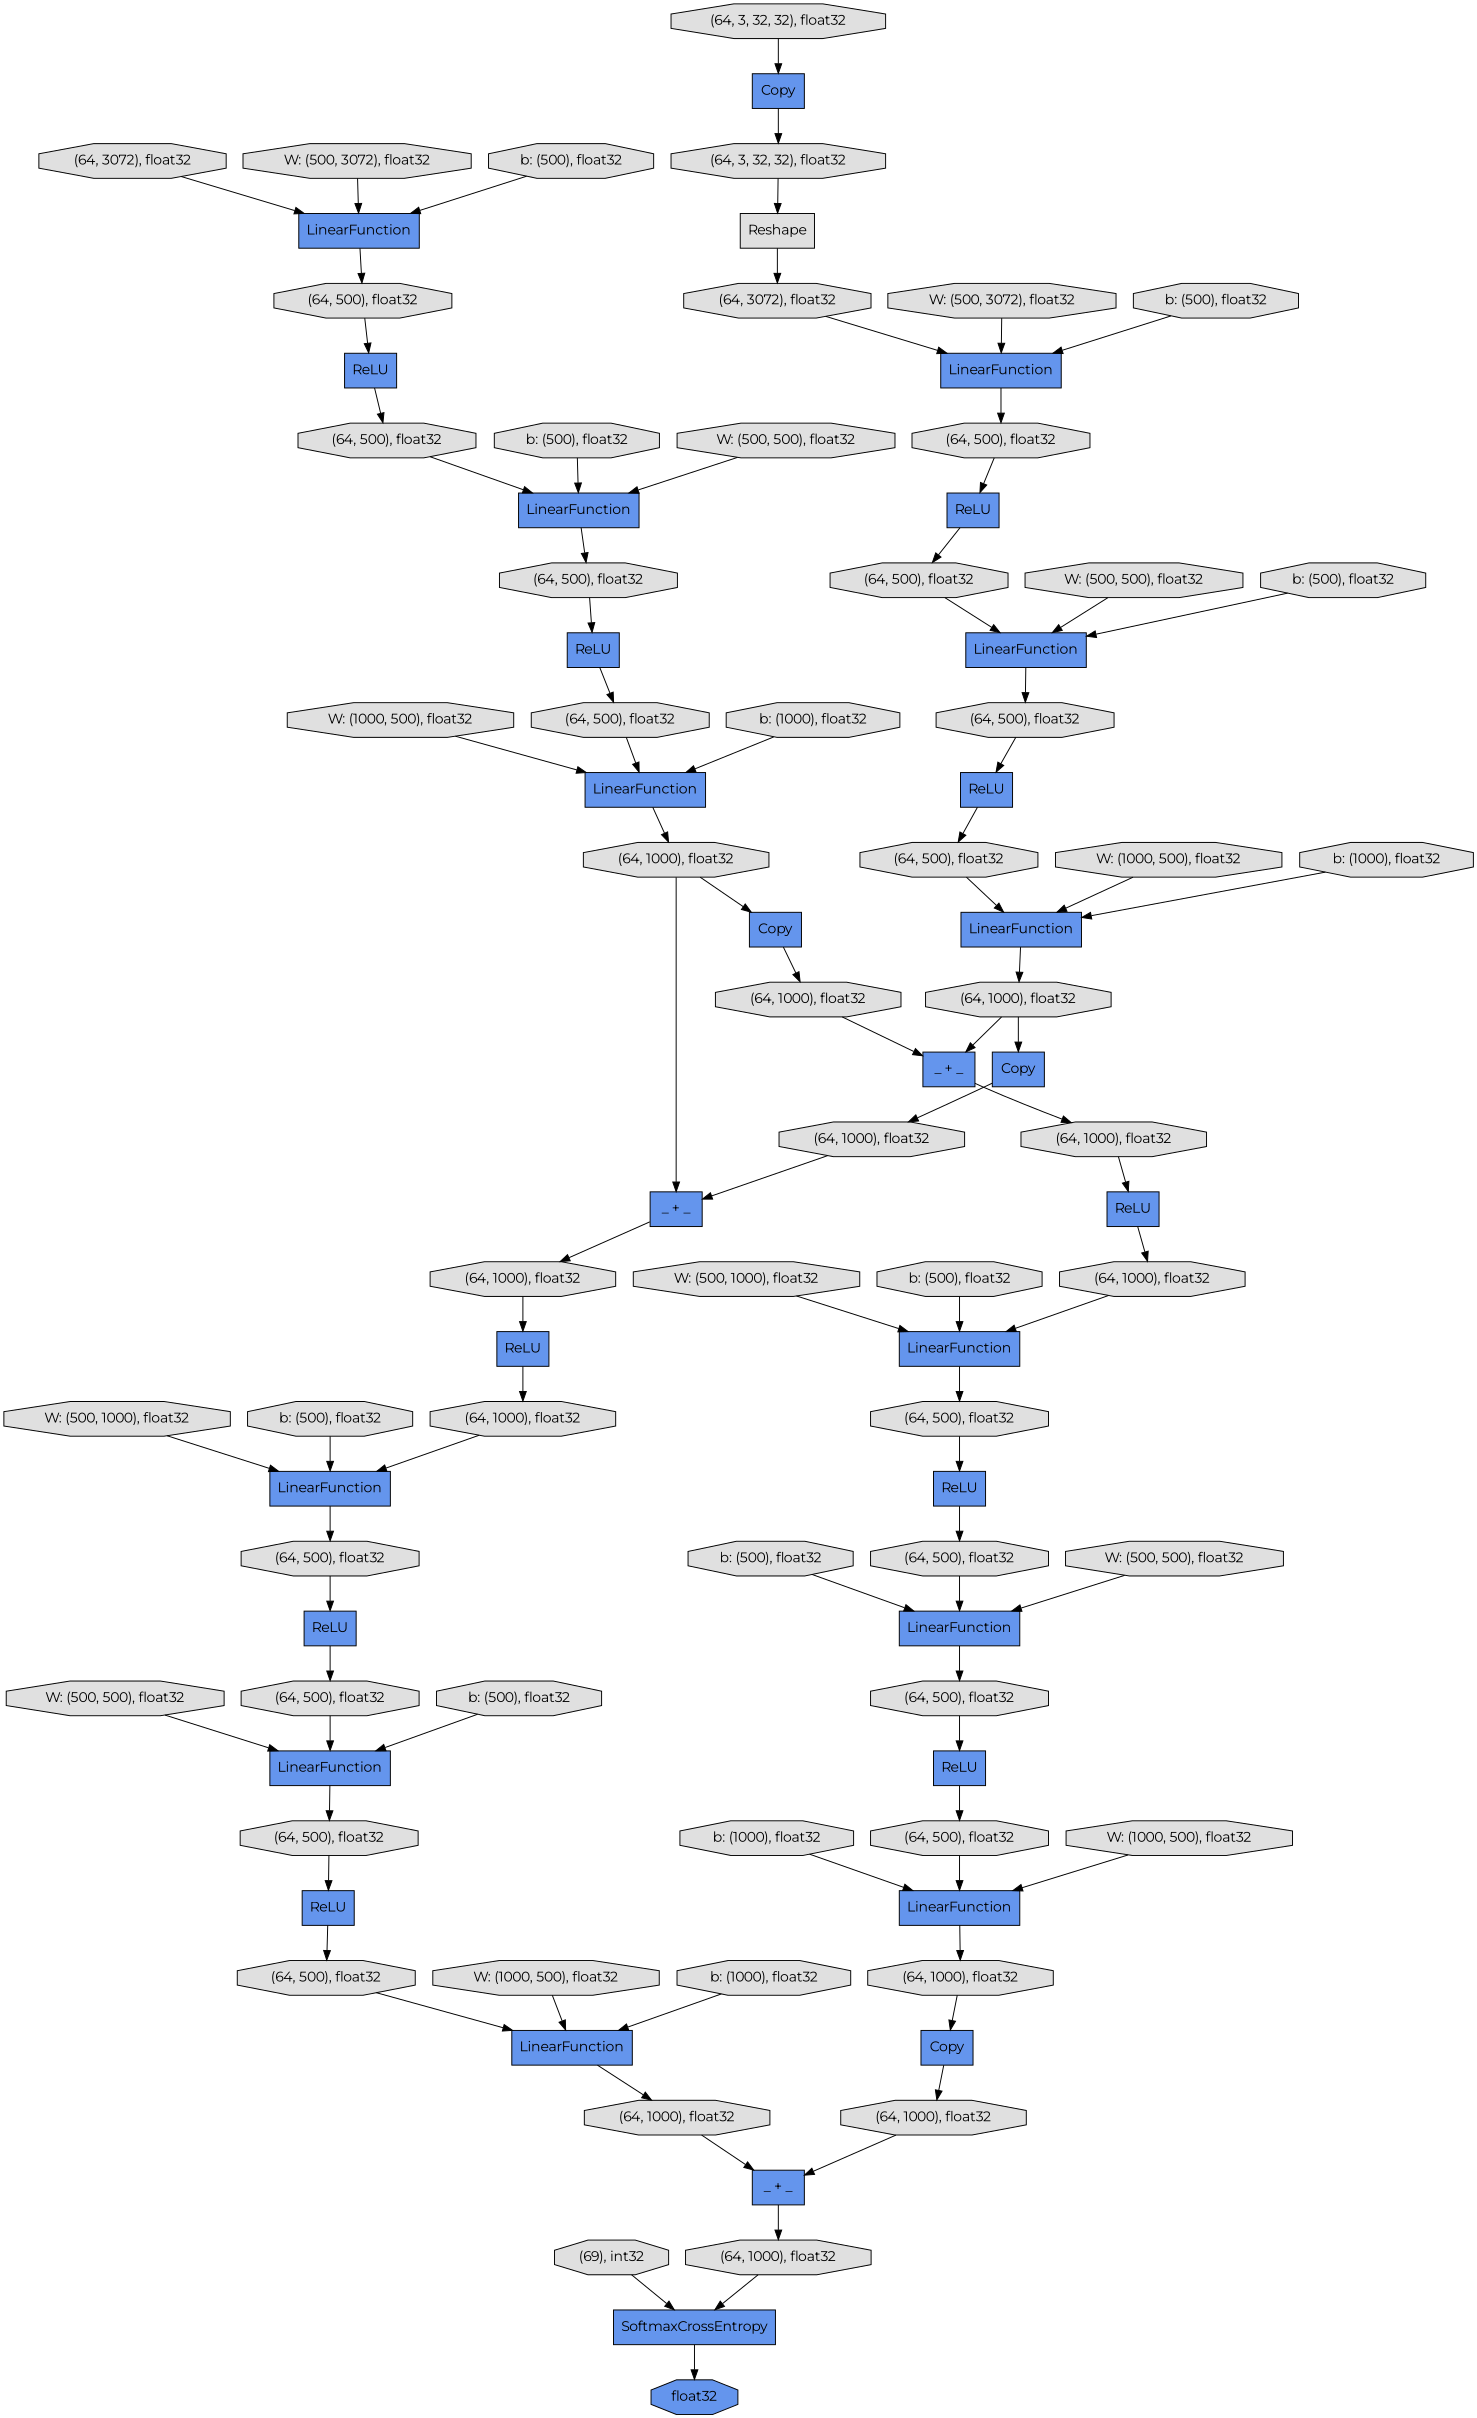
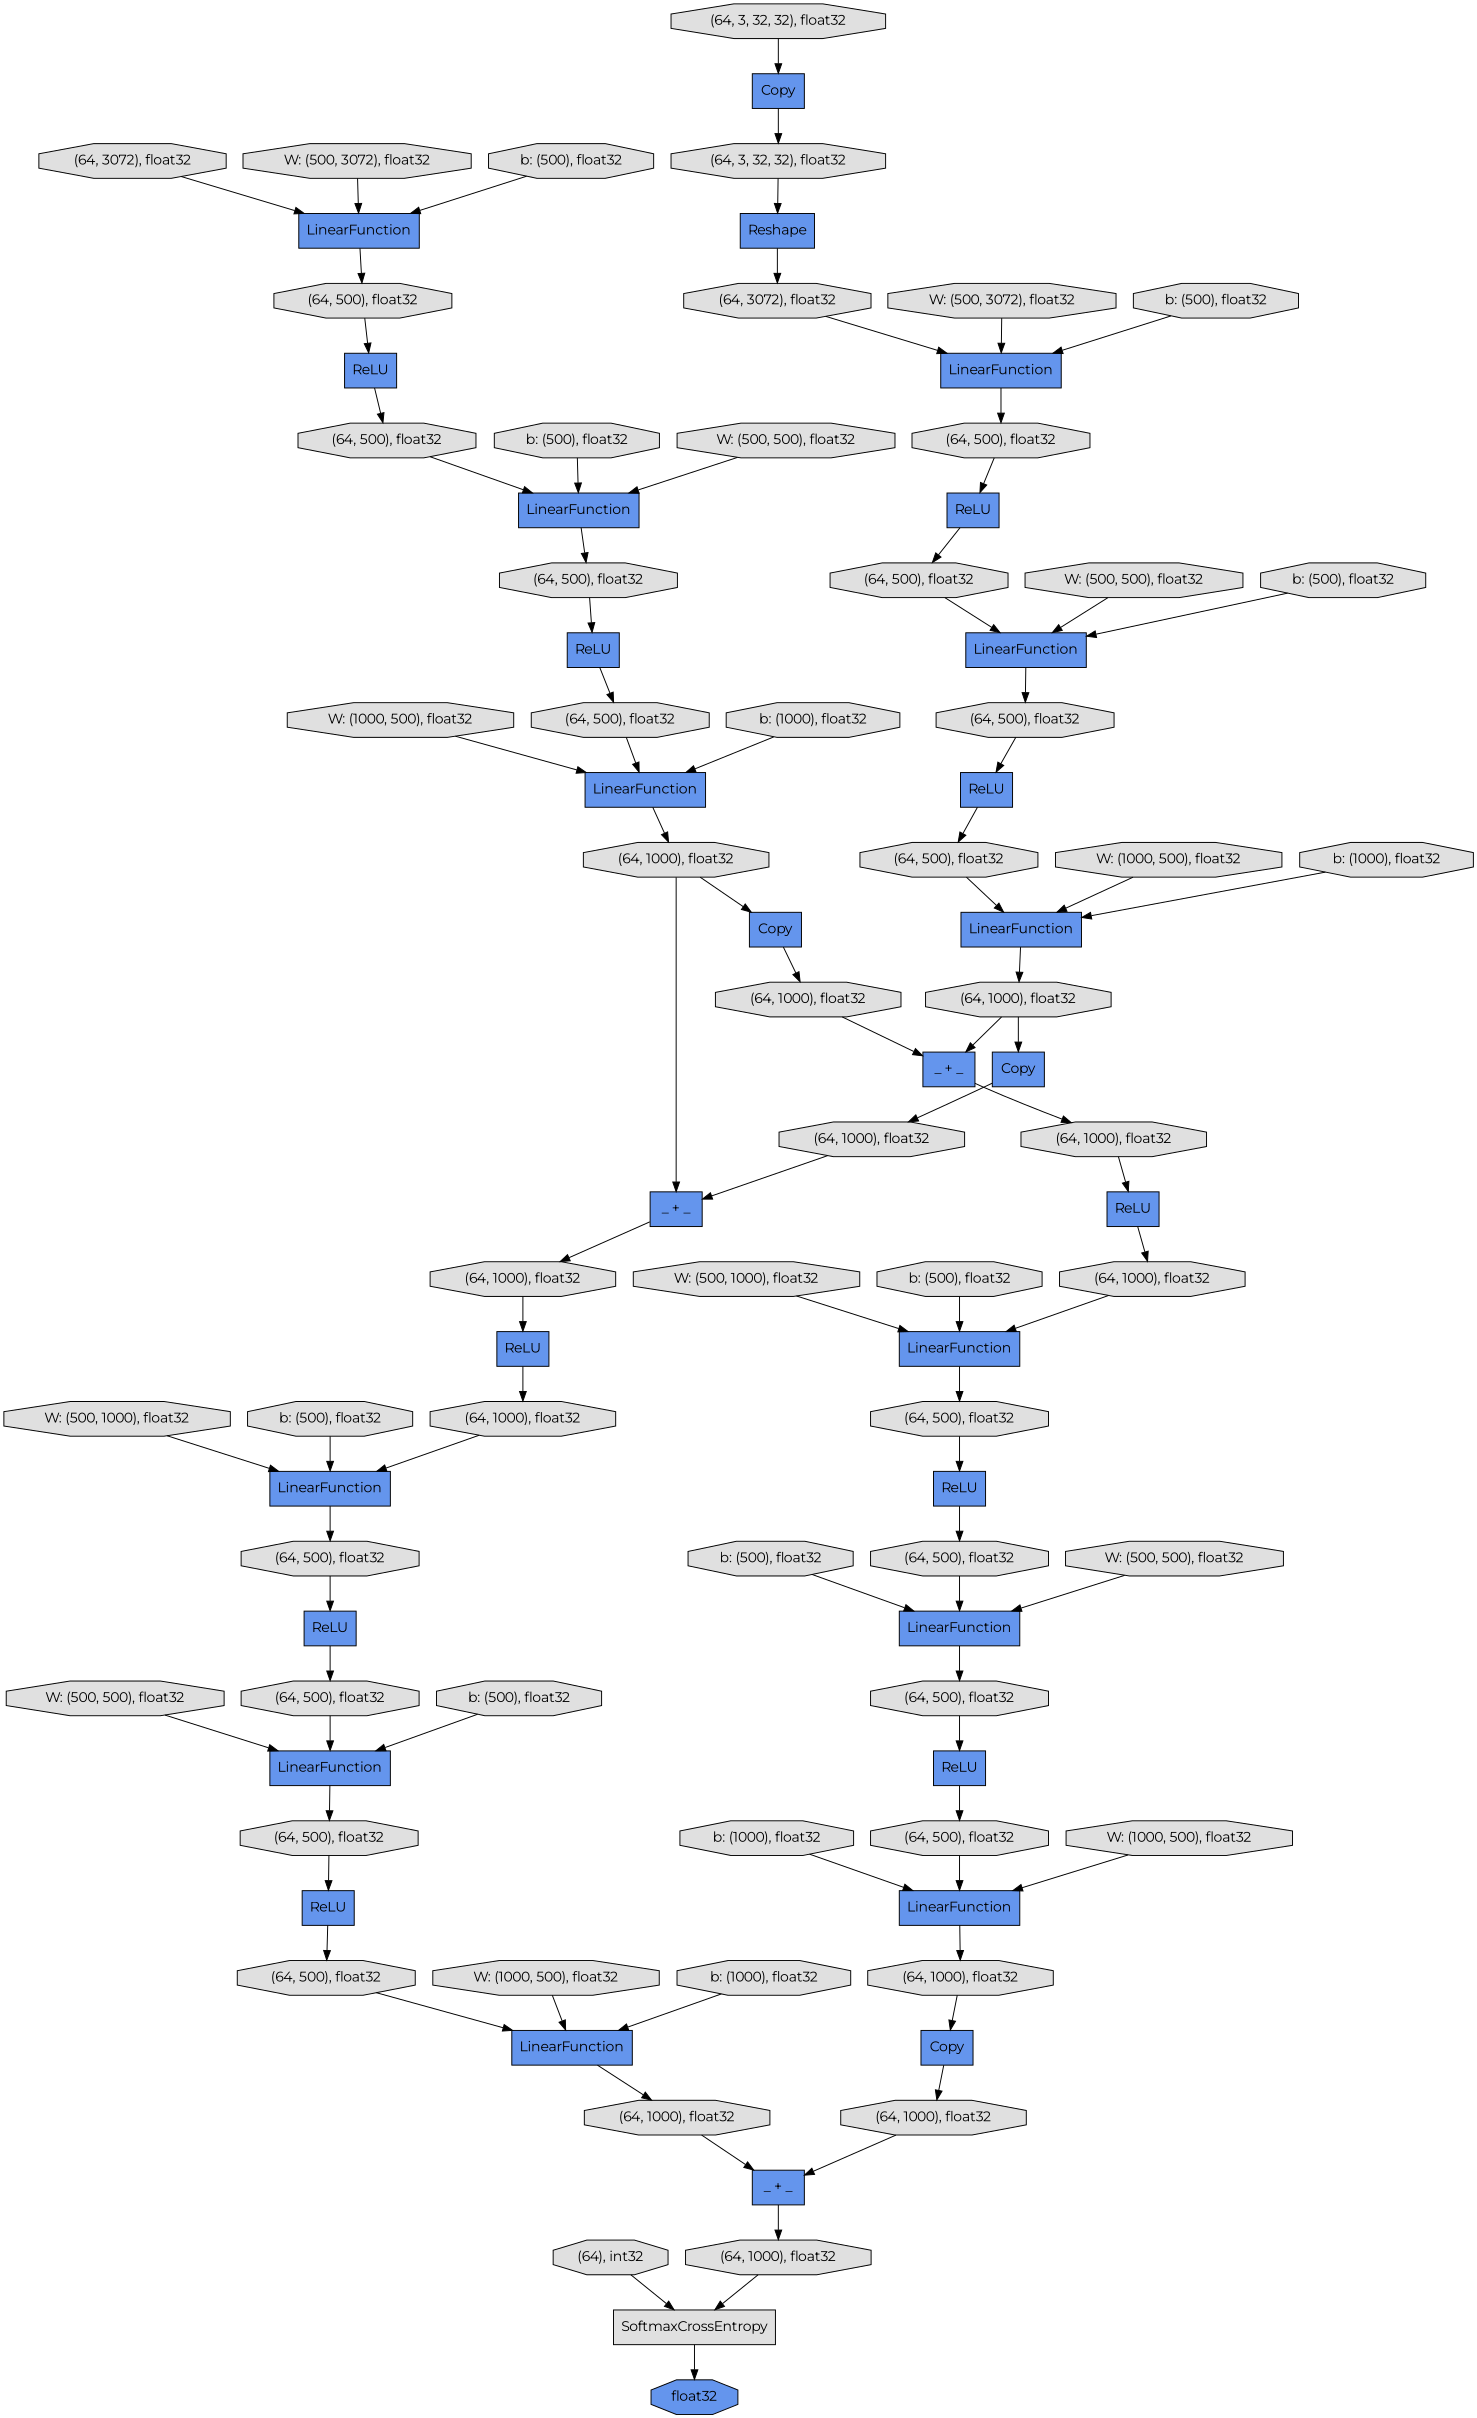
node "Reshape": fillcolor #e0e0e0 -> #6495ed
node "(69), int32": label "(69), int32" -> "(64), int32"
node "SoftmaxCrossEntropy": fillcolor #6495ed -> #e0e0e0
